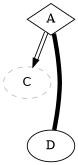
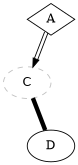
edge "A" -- "D": now "C" -- "D"
